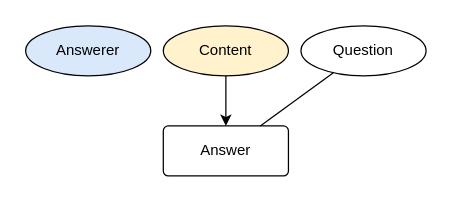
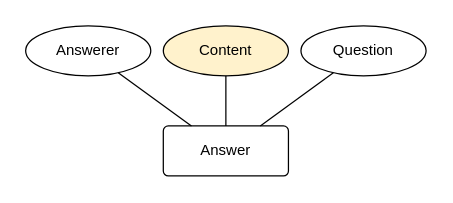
node "Answerer": fillcolor #dae8fc -> #ffffff
edge "Answerer" -- "Answer": added
edge "Content" -> "Answer": arrowhead classic -> none
